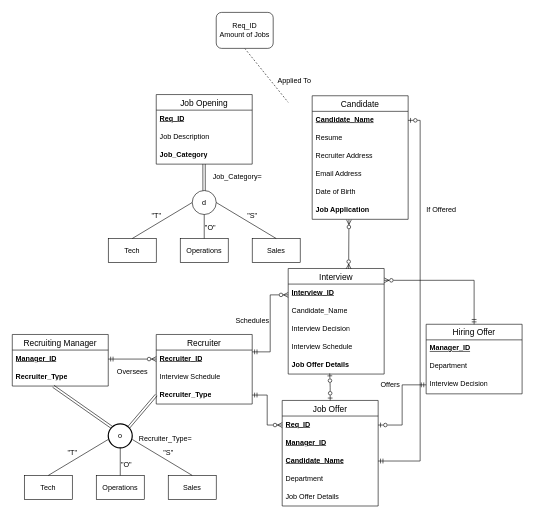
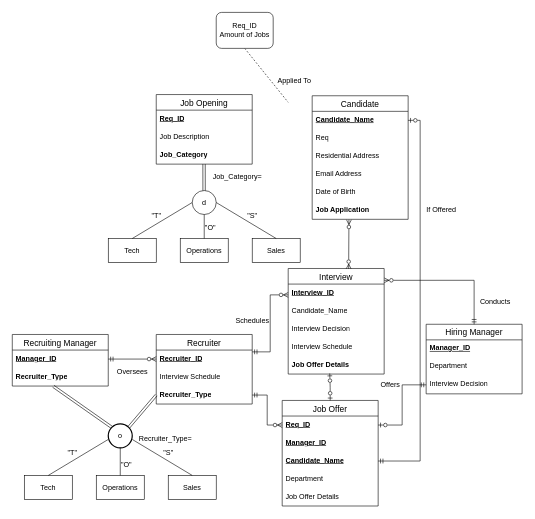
node "Resume": label "Resume" -> "Req"
node "Recruiter Address": label "Recruiter Address" -> "Residential Address"
node "Conducts": added
node "Hiring Offer": label "Hiring Offer" -> "Hiring Manager"
